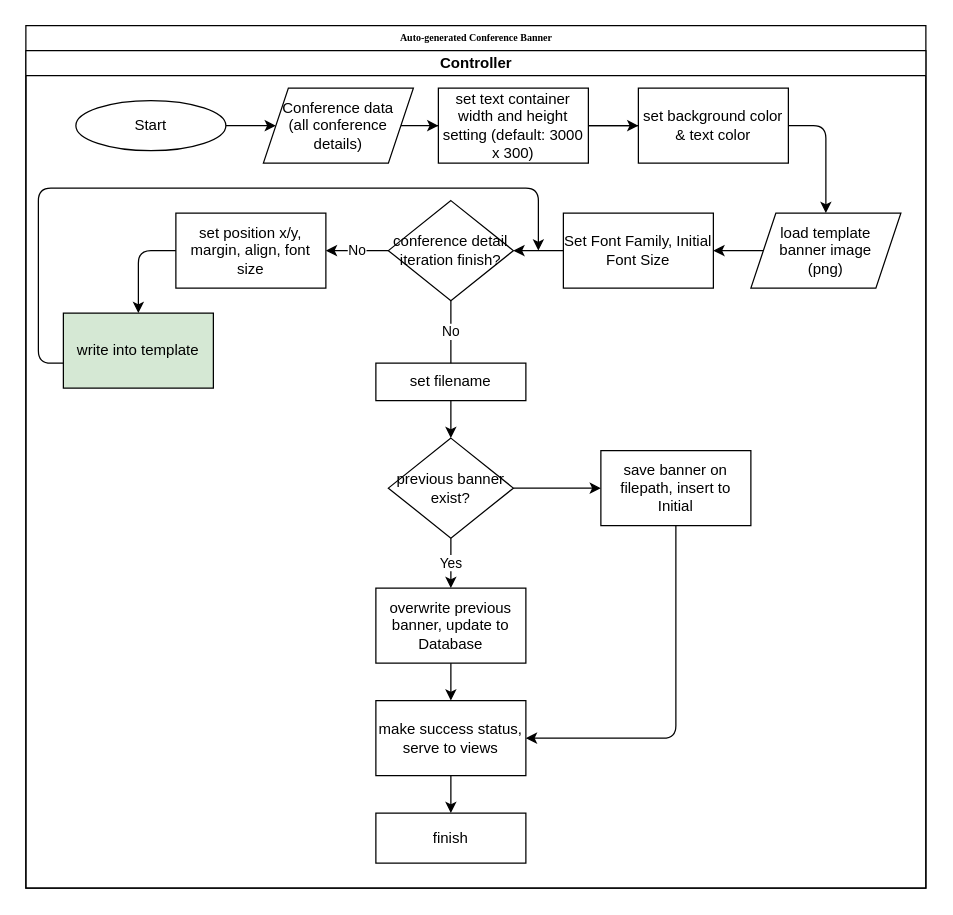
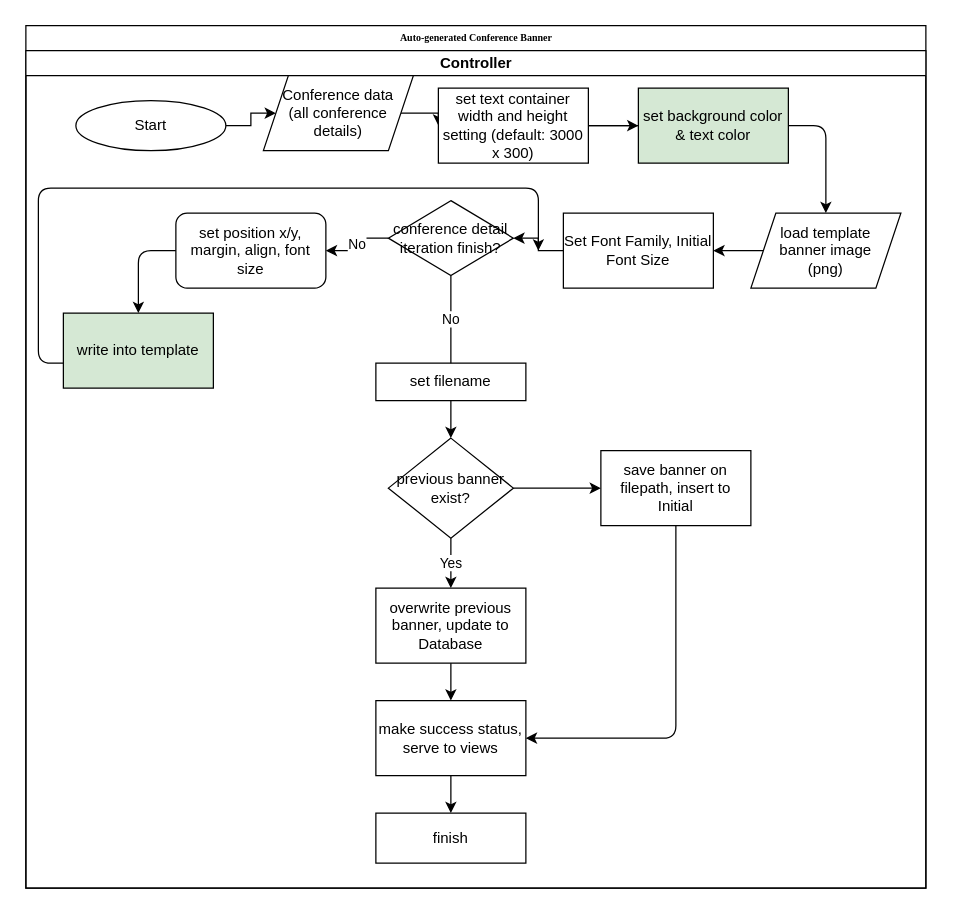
node "Conference data (all conference details)": moved (338, 126) -> (338, 113)
node "set background color & text color": fillcolor #ffffff -> #d5e8d4
node "set position x/y, margin, align, font size": shape rectangle -> rounded rectangle
node "conference detail iteration finish?": size 125x100 -> 125x75
